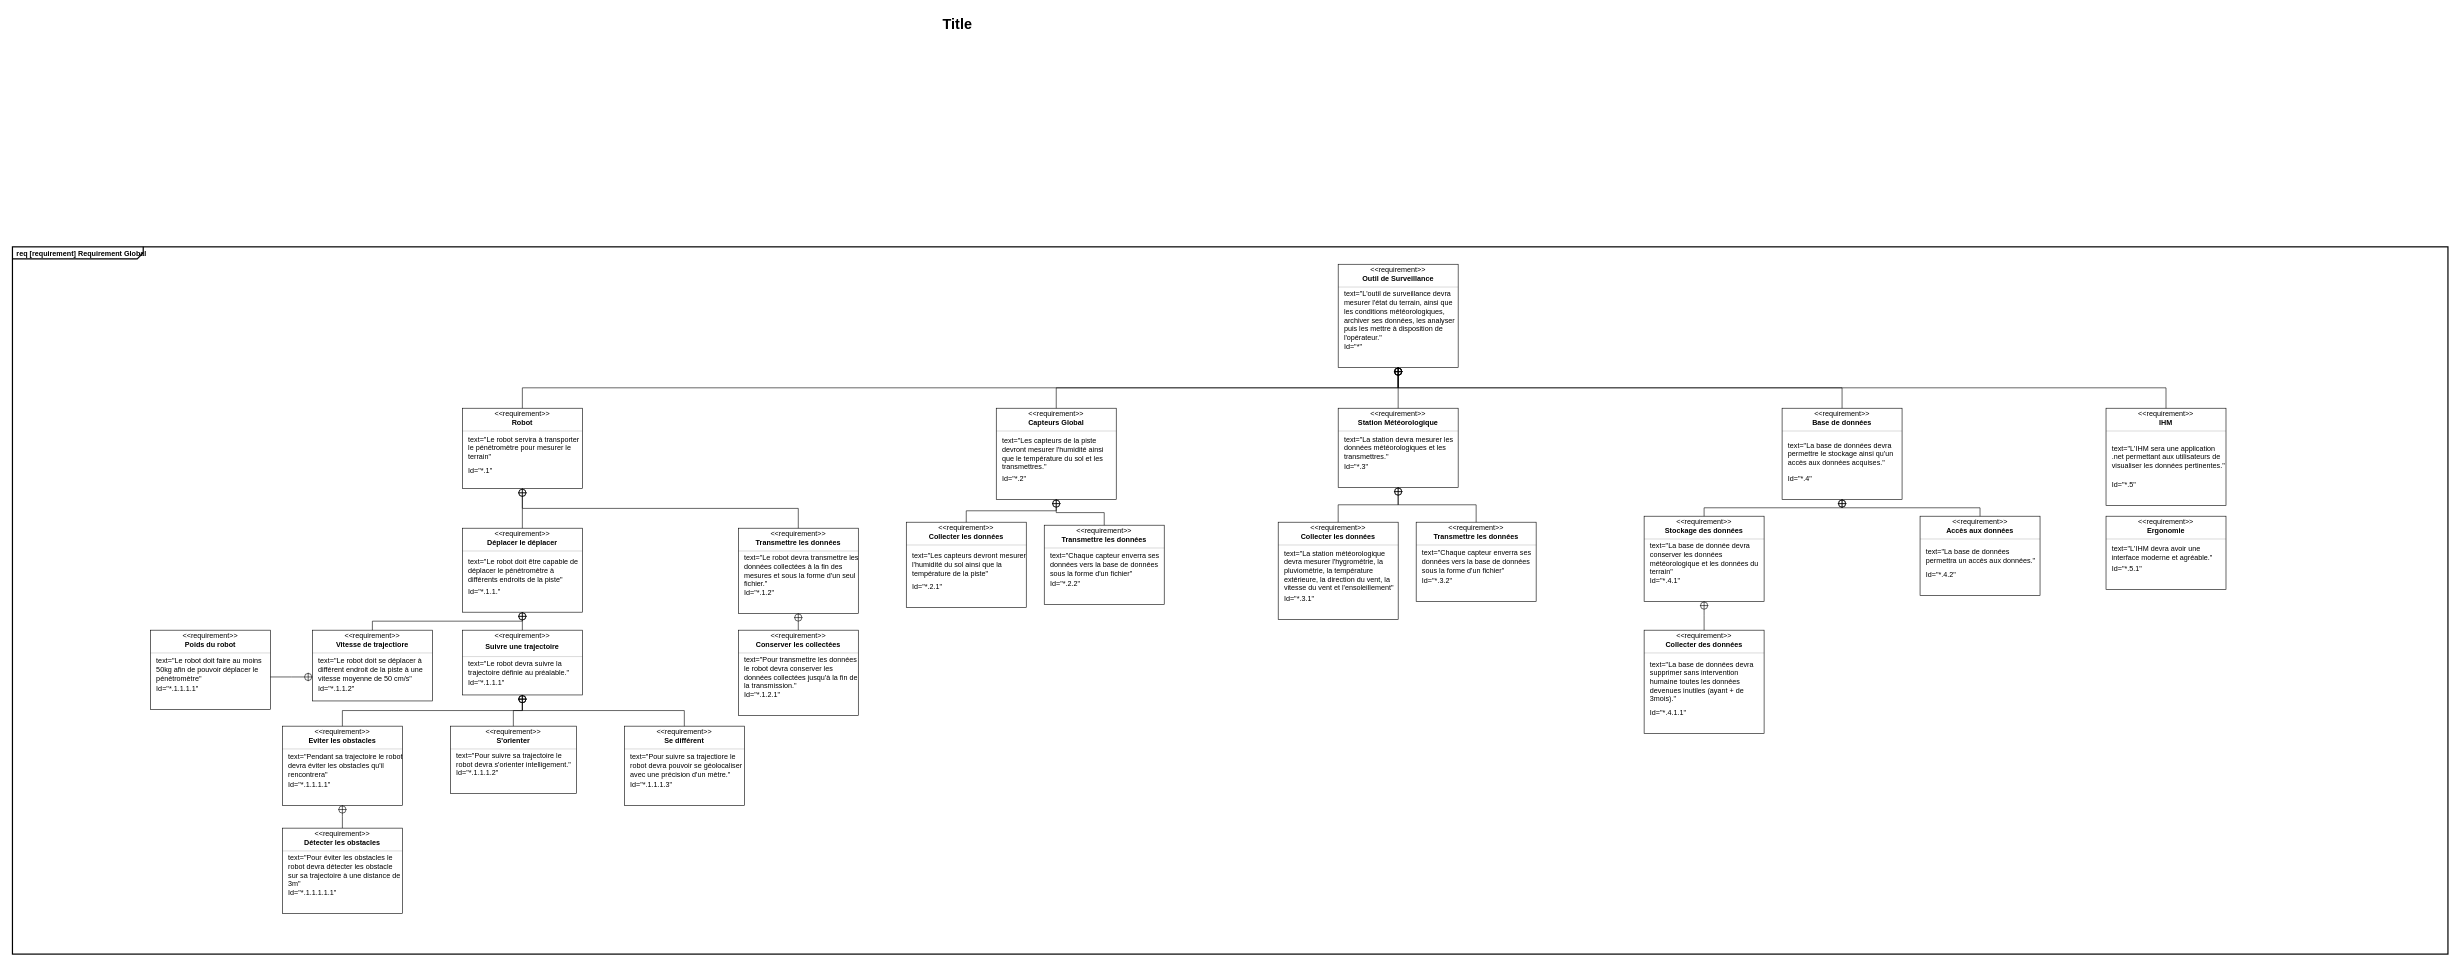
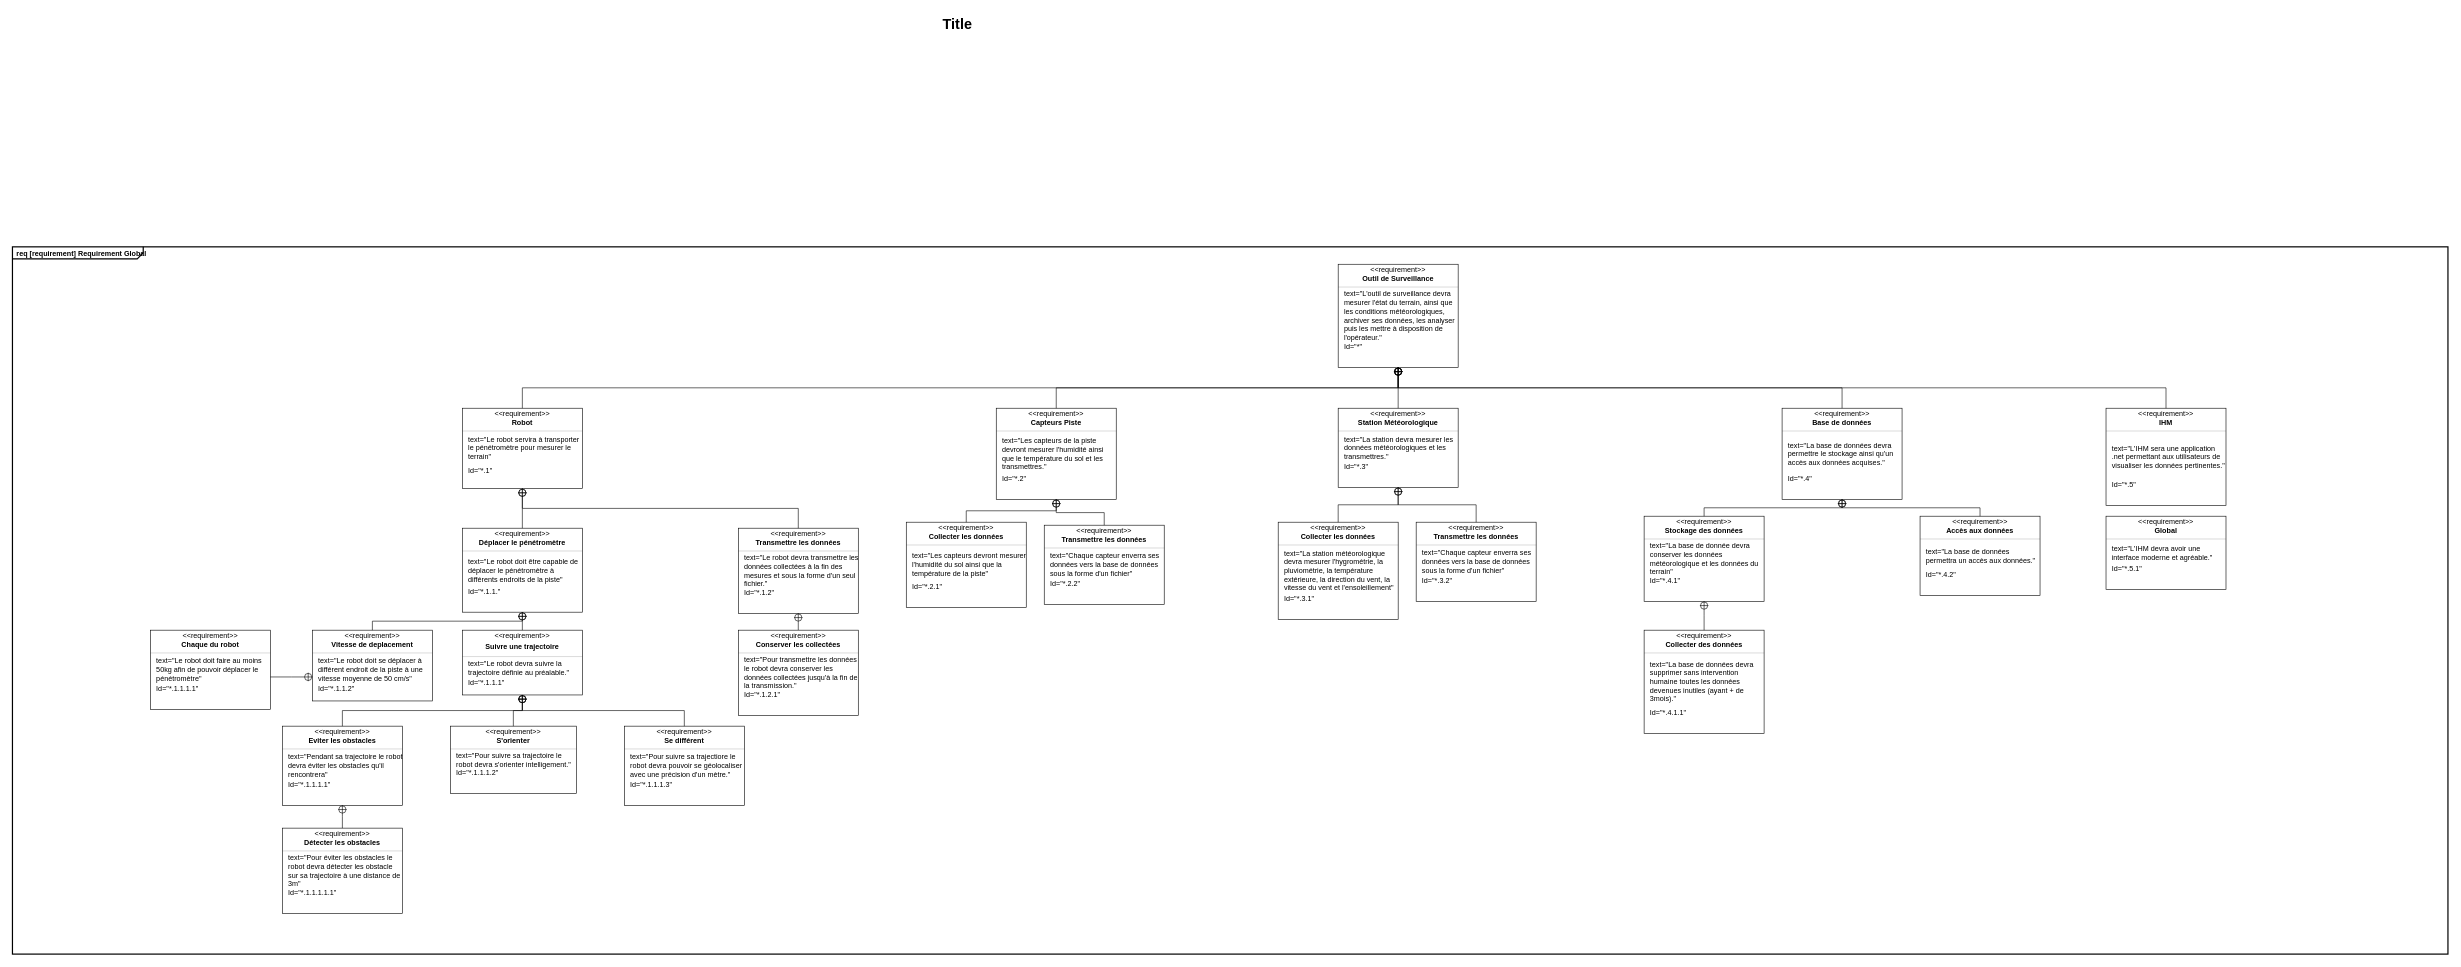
node "Capteurs Global": label "Capteurs Global" -> "Capteurs Piste"
node "Ergonomie": label "Ergonomie" -> "Global"
node "Déplacer le déplacer": label "Déplacer le déplacer" -> "Déplacer le pénétromètre"
node "Poids du robot": label "Poids du robot" -> "Chaque du robot"
node "Vitesse de trajectiore": label "Vitesse de trajectiore" -> "Vitesse de deplacement"
